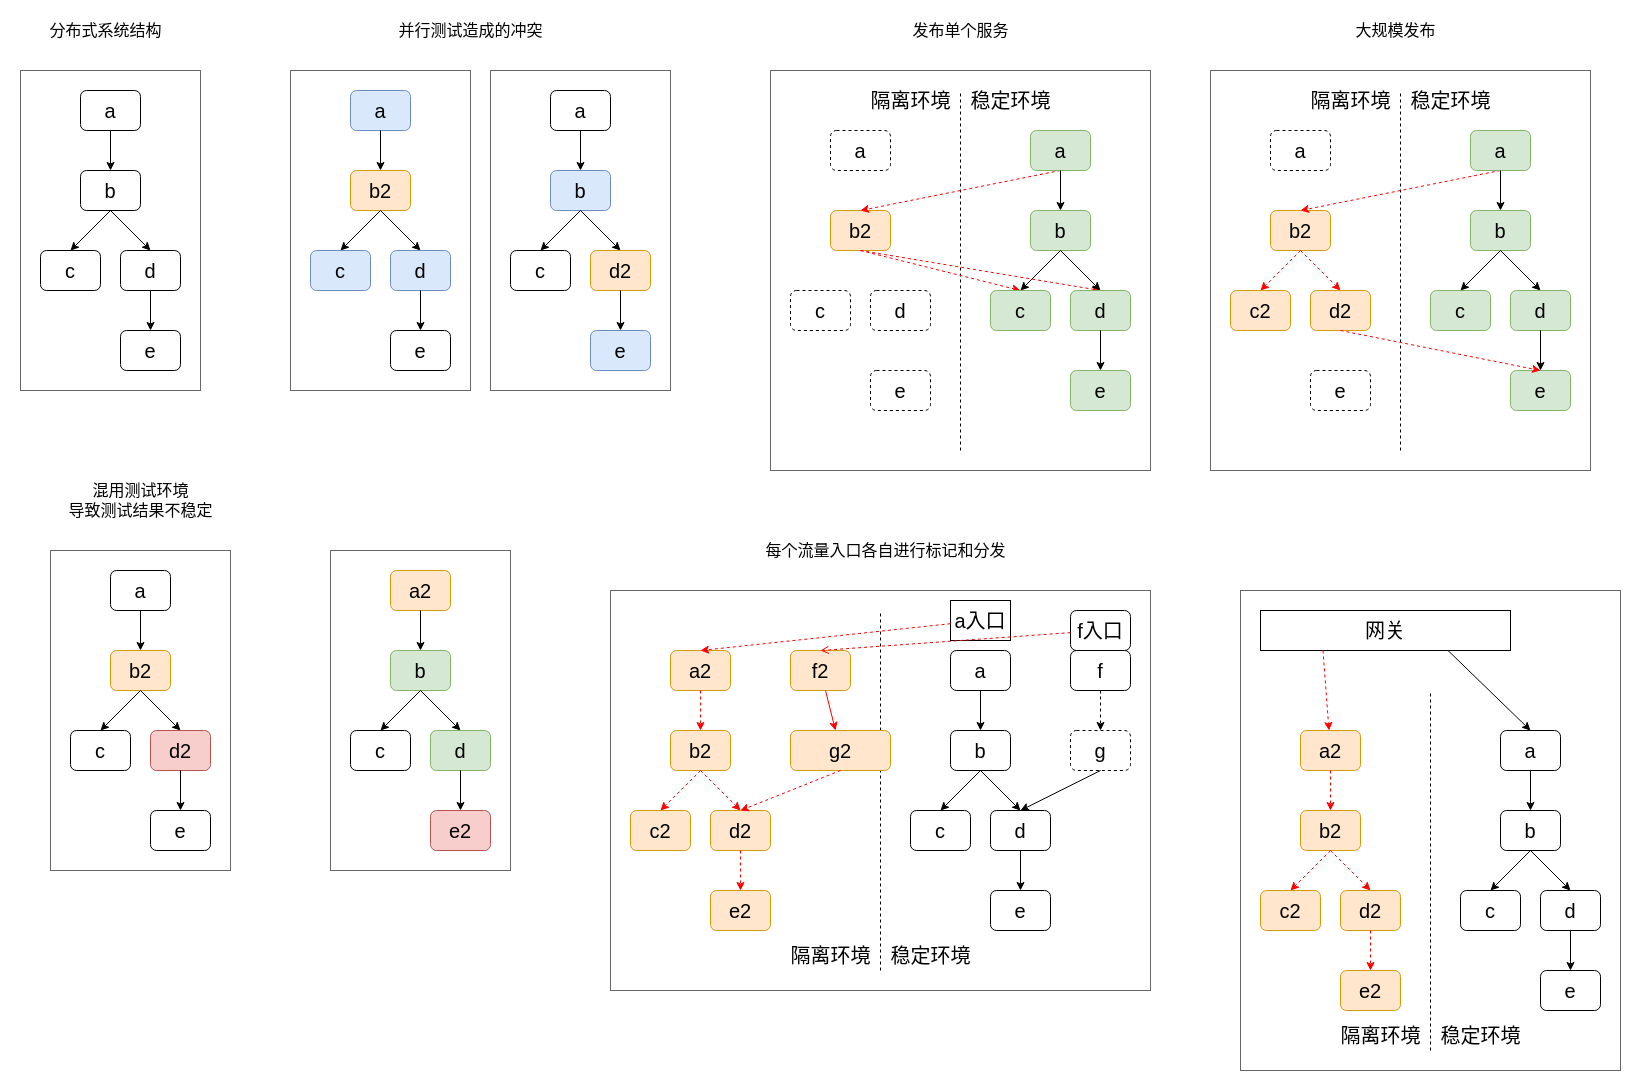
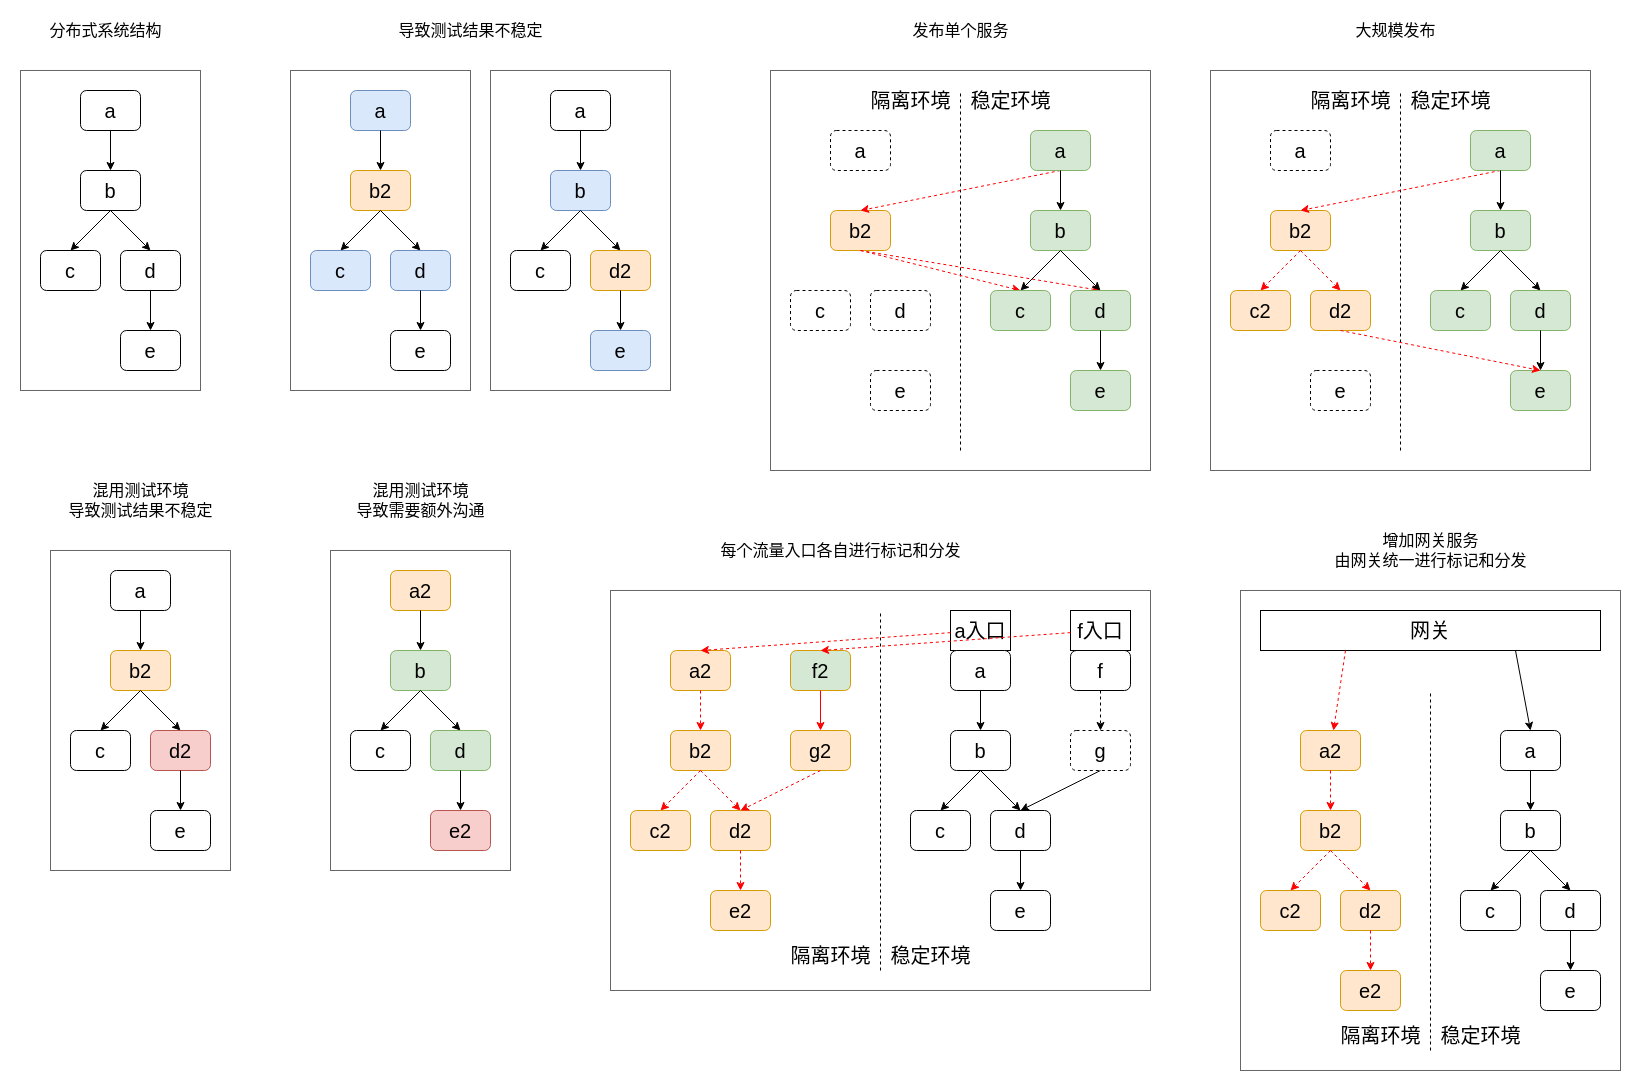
node "并行测试造成的冲突": label "并行测试造成的冲突" -> "导致测试结果不稳定"
node "混用测试环境 导致需要额外沟通": added
node "每个流量入口各自进行标记和分发": moved (886, 551) -> (841, 551)
node "增加网关服务 由网关统一进行标记和分发": added
node "a入口": moved (981, 621) -> (981, 631)
node "f入口": shape rounded rectangle -> rectangle
node "网关": size 250x40 -> 340x40
edge "f入口" -> "f2": arrowhead open -> classic
node "f2": fillcolor #ffe6cc -> #d5e8d4
node "g2": size 100x40 -> 60x40
